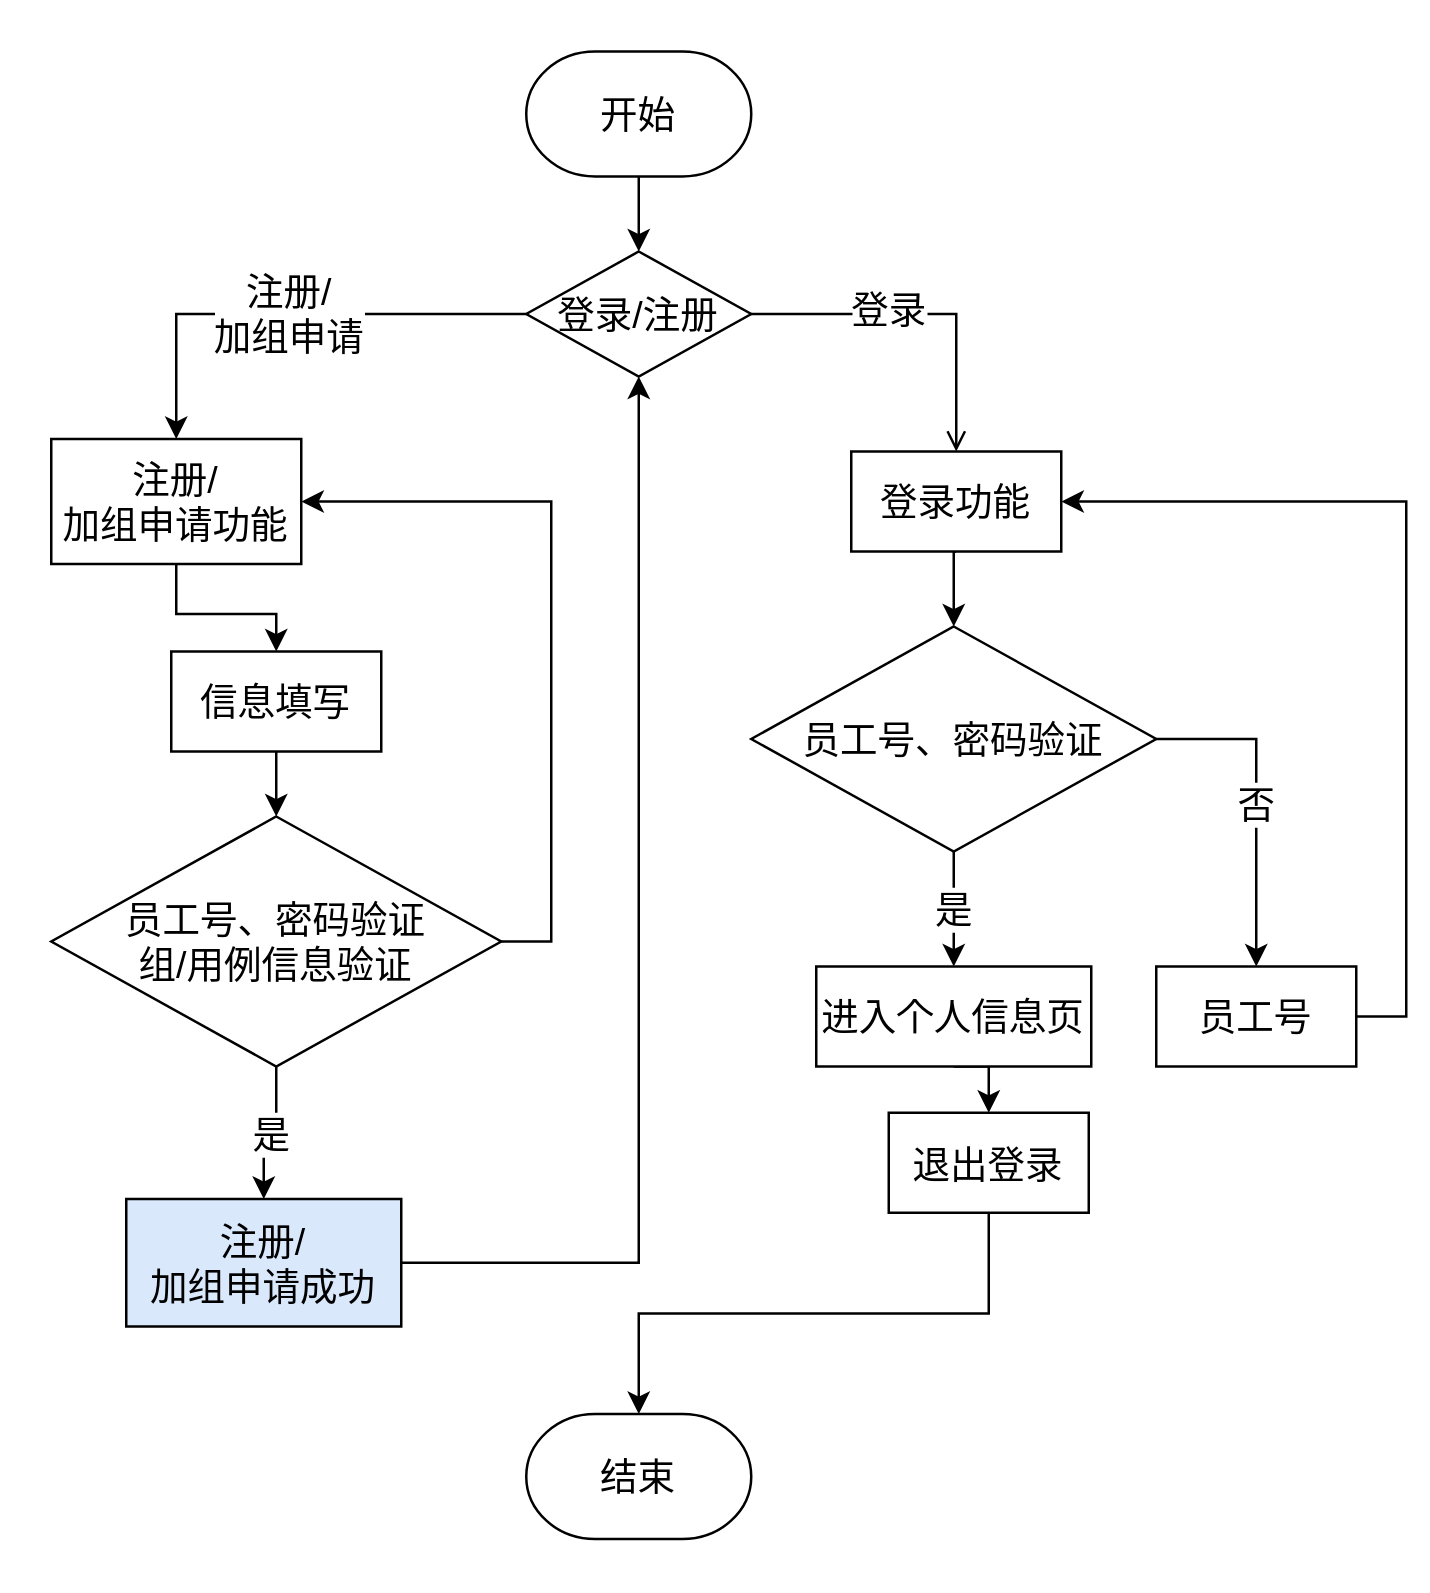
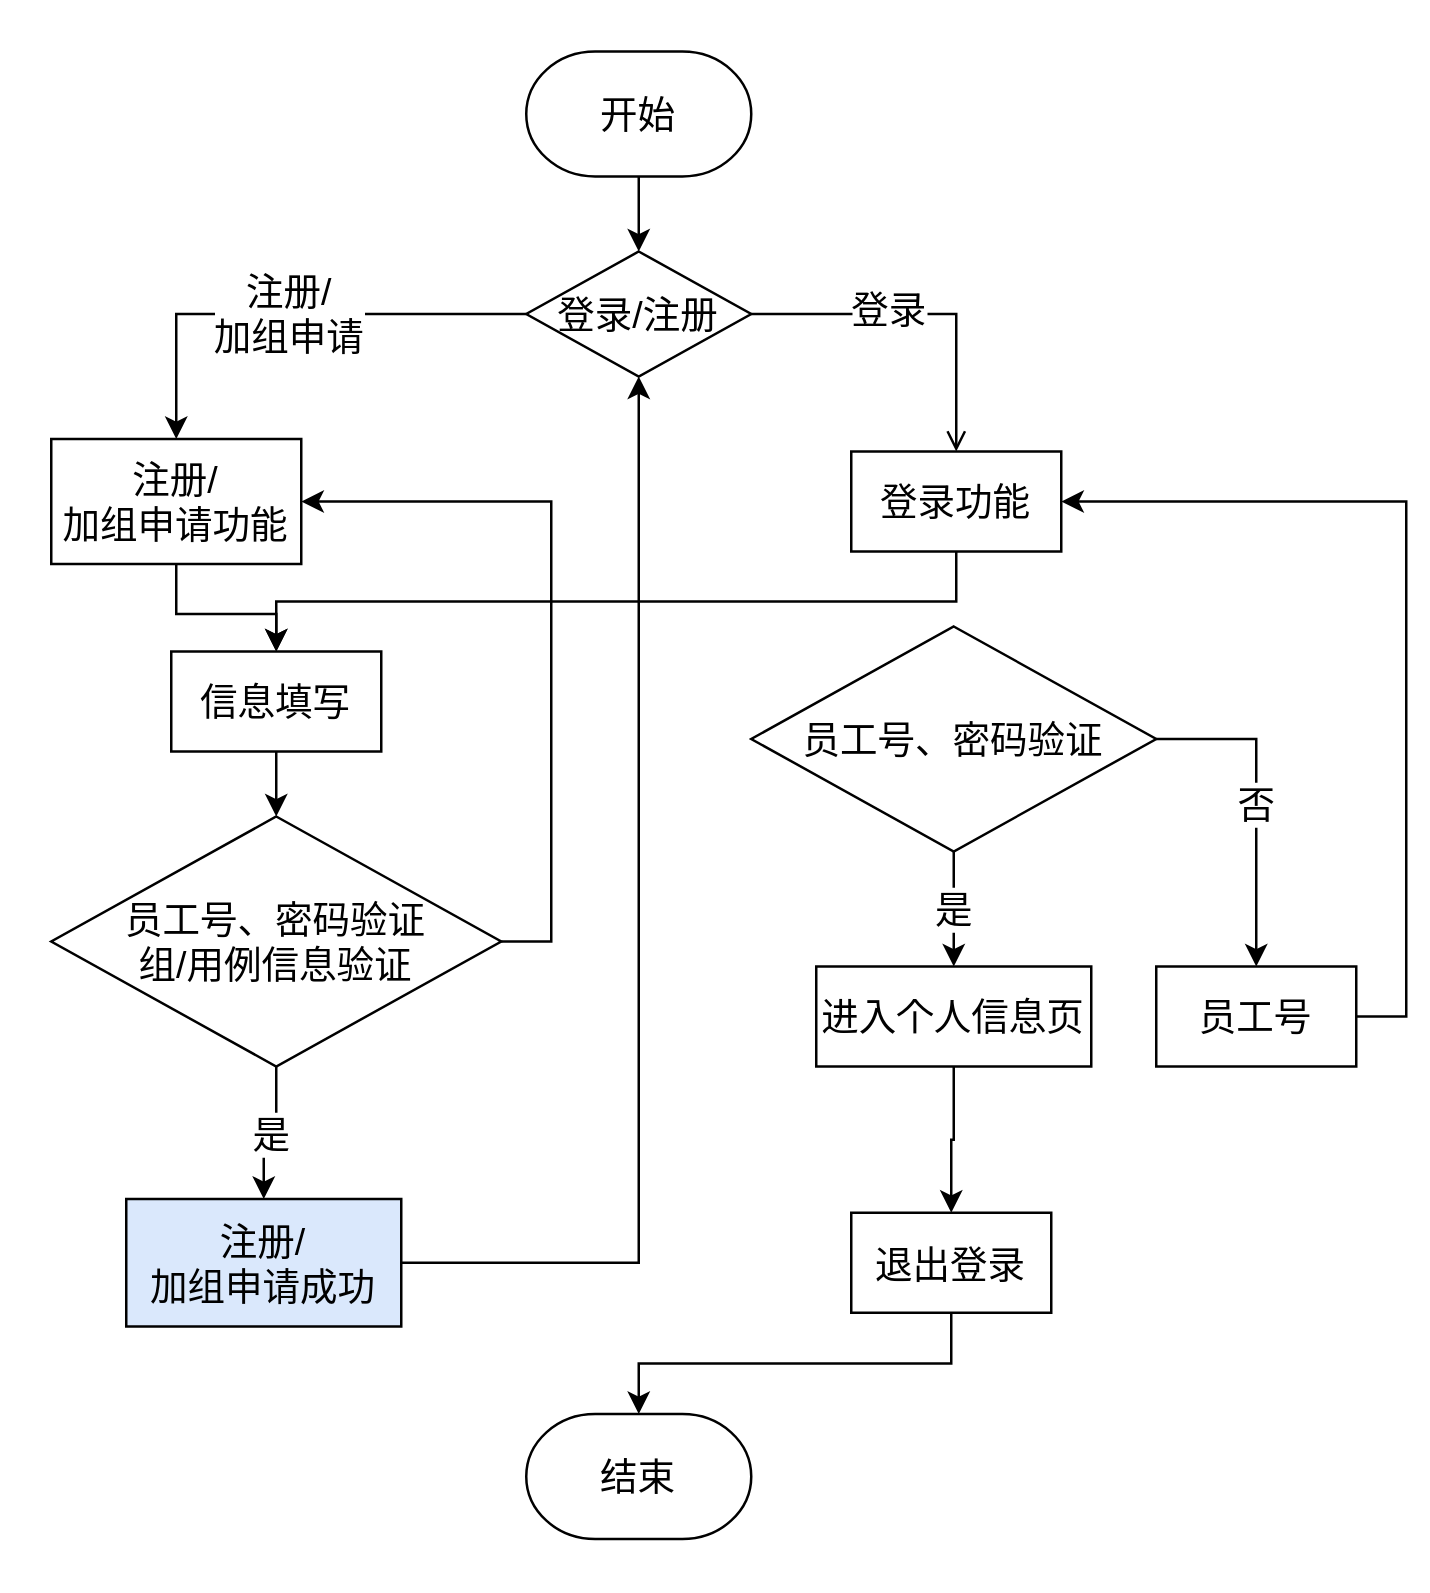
edge "登录功能" -> "员工号、密码验证": now "登录功能" -> "信息填写"
node "退出登录": moved (989, 1163) -> (951, 1263)
